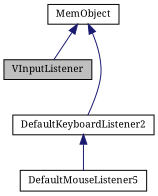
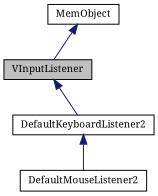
edge "DefaultKeyboardListener2" -> "MemObject": now "DefaultKeyboardListener2" -> "VInputListener"
node "DefaultMouseListener5": label "DefaultMouseListener5" -> "DefaultMouseListener2"
